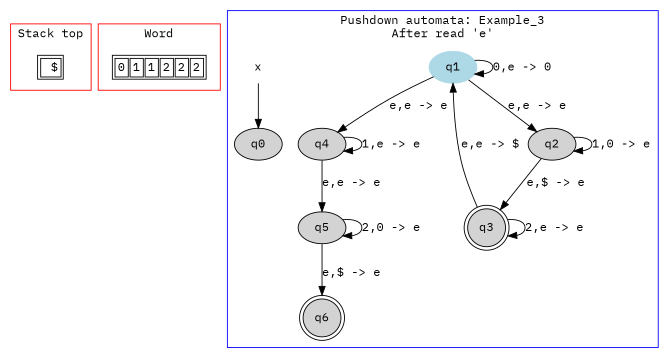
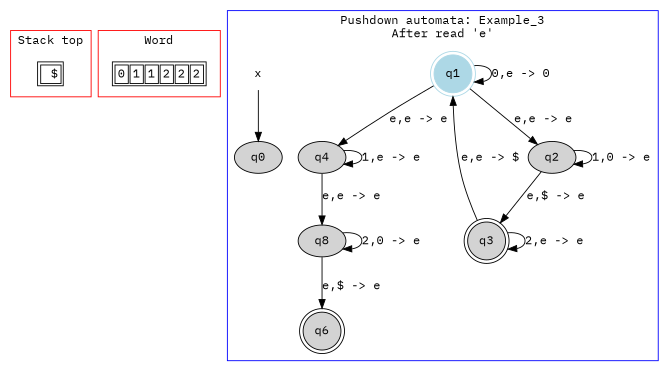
node "q1": shape ellipse -> doublecircle
node "q5": label "q5" -> "q8"
